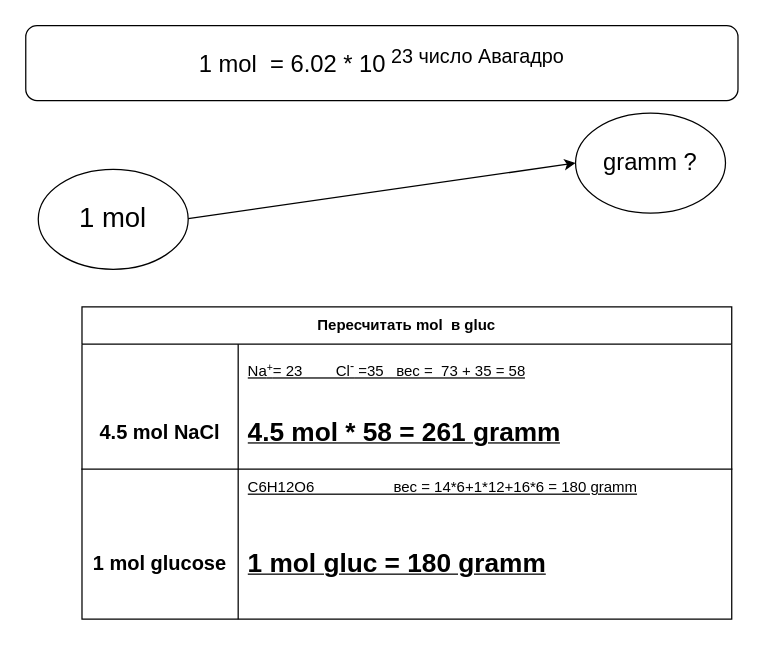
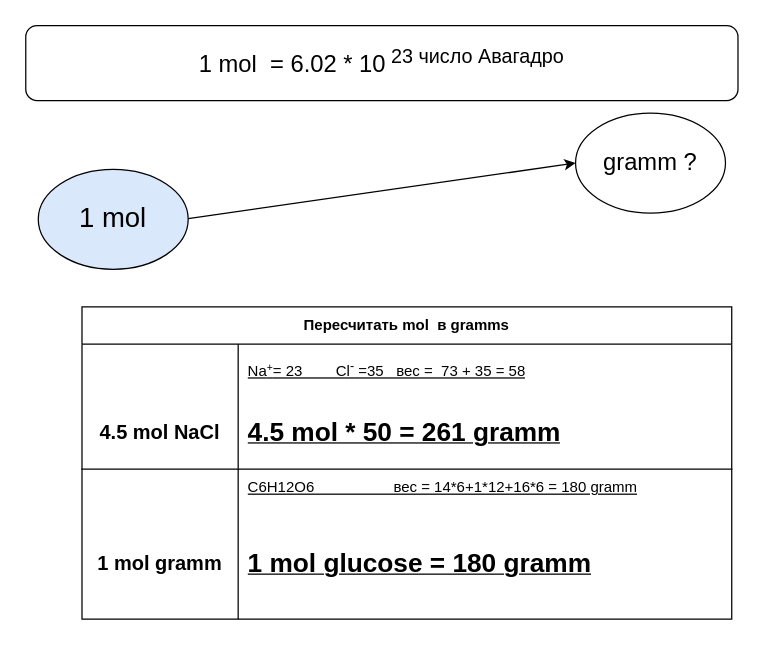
node "1 mol": fillcolor #ffffff -> #dae8fc
node "Пересчитать mol в gluc": label "Пересчитать mol в gluc" -> "Пересчитать mol в gramms"
node "4.5 mol * 58 = 261 gramm": label "4.5 mol * 58 = 261 gramm" -> "4.5 mol * 50 = 261 gramm"
node "1 mol glucose": label "1 mol glucose" -> "1 mol gramm"
node "1 mol gluc = 180 gramm": label "1 mol gluc = 180 gramm" -> "1 mol glucose = 180 gramm"
